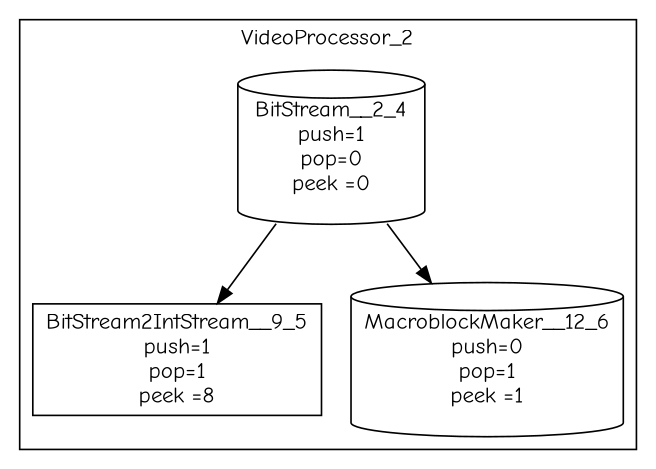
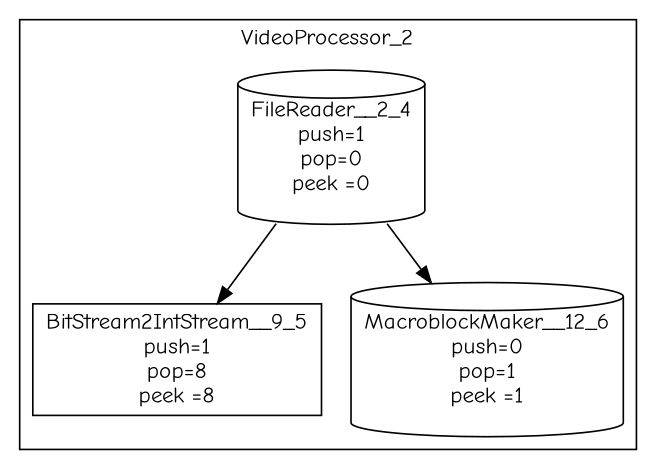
node "BitStream__2_4 push=1 pop=0 peek =0": label "BitStream__2_4 push=1 pop=0 peek =0" -> "FileReader__2_4 push=1 pop=0 peek =0"
node "BitStream2IntStream__9_5 push=1 pop=1 peek =8": label "BitStream2IntStream__9_5 push=1 pop=1 peek =8" -> "BitStream2IntStream__9_5 push=1 pop=8 peek =8"
